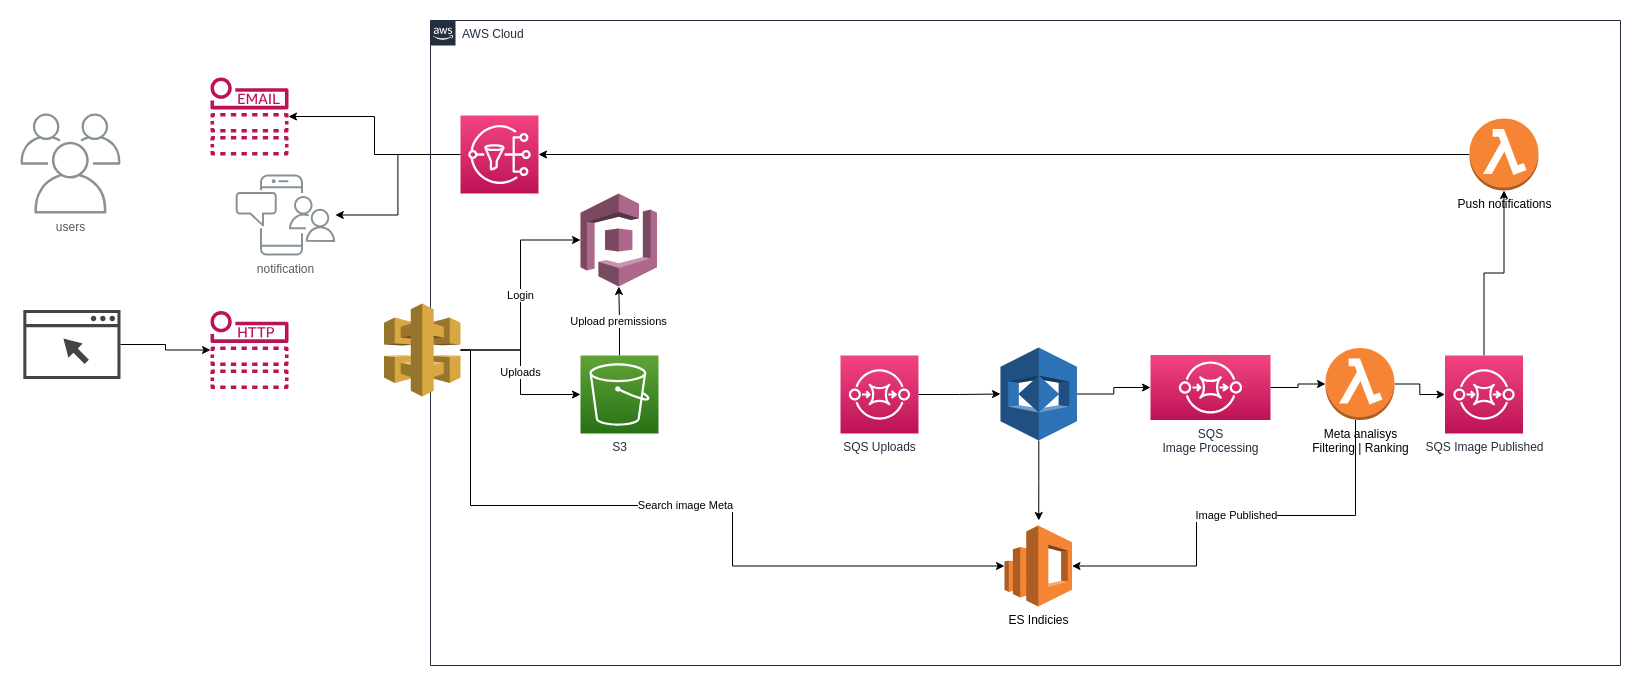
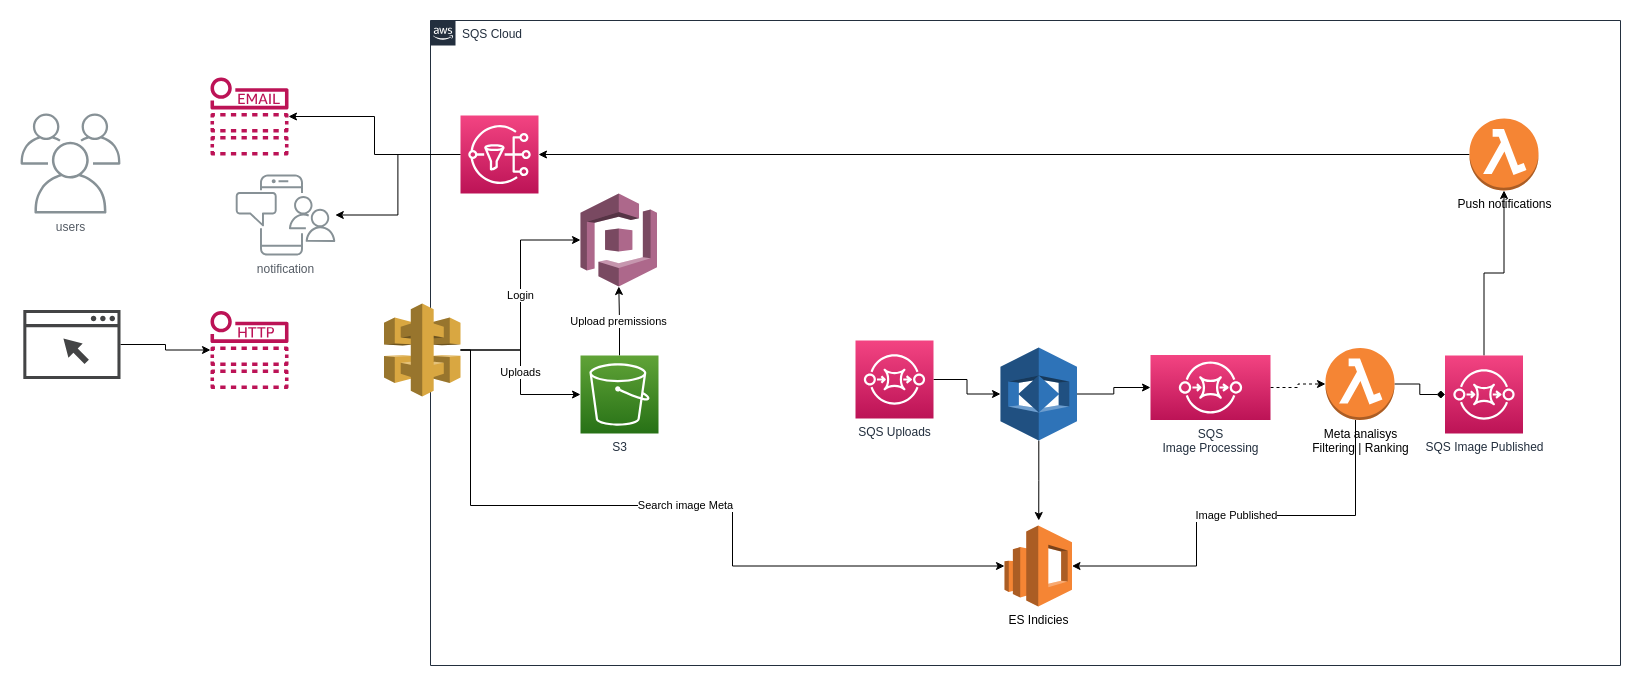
node "AWS Cloud": label "AWS Cloud" -> "SQS Cloud"
edge "SQS Image Processing" -> "Meta analisys Filtering | Ranking": style solid -> dashed
node "SQS Uploads": moved (880, 395) -> (895, 380)
edge "Meta analisys Filtering | Ranking" -> "SQS Image Published": arrowhead classic -> diamond
